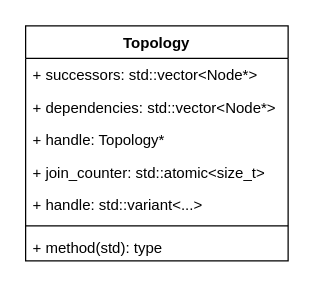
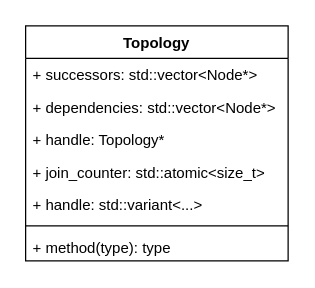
node "+ method(std): type": label "+ method(std): type" -> "+ method(type): type"
